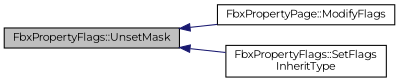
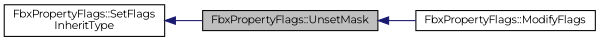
node "FbxPropertyPage::ModifyFlags": label "FbxPropertyPage::ModifyFlags" -> "FbxPropertyFlags::ModifyFlags"
edge "FbxPropertyFlags::SetFlags InheritType" -> "FbxPropertyFlags::UnsetMask": reversed
